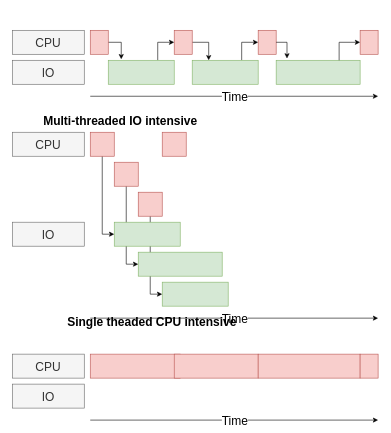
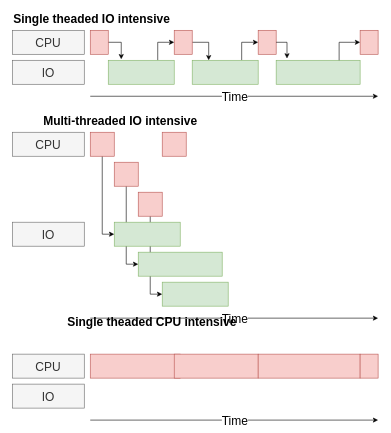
node "Single theaded IO intensive": added
